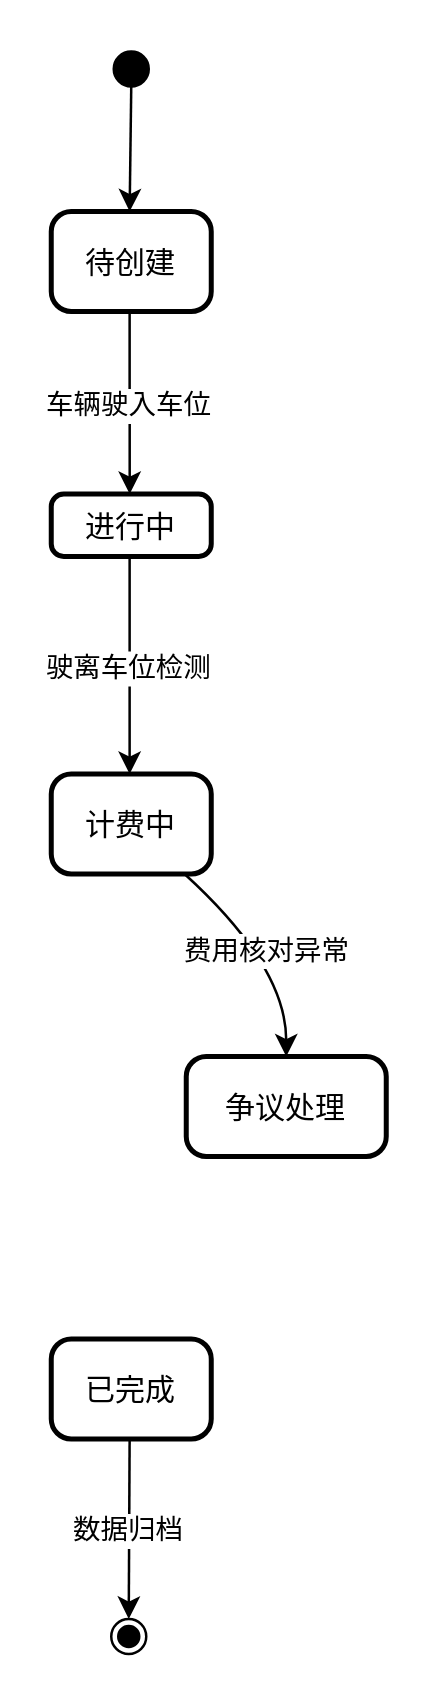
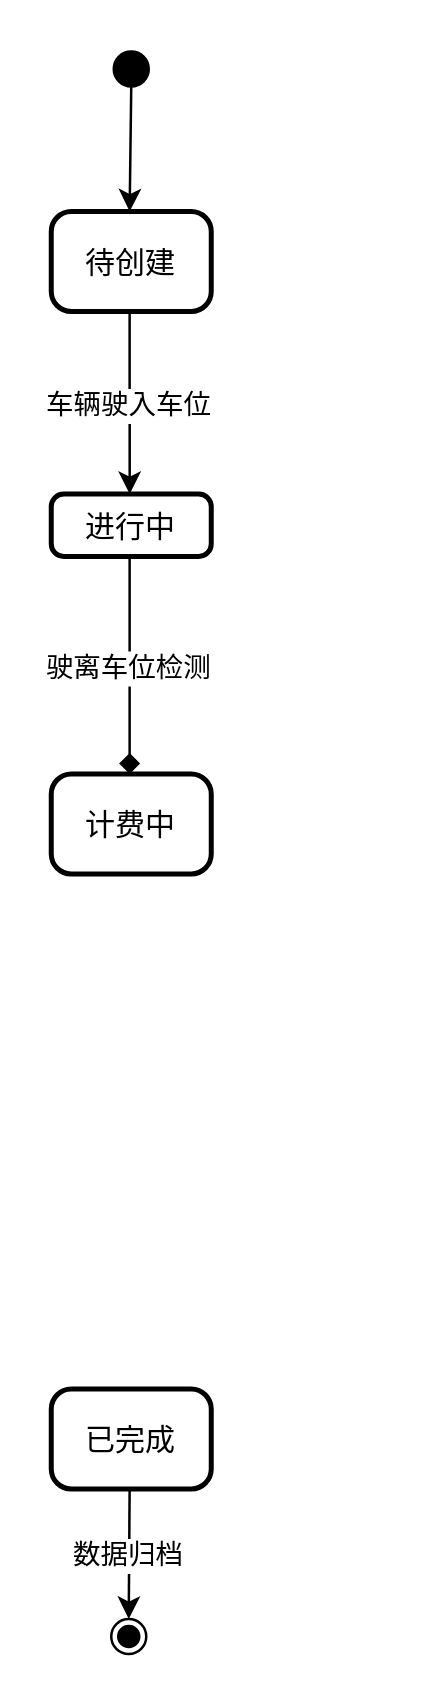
edge "进行中" -> "计费中": arrowhead classic -> diamond
edge "计费中" -> "争议处理": removed, label "费用核对异常"
node "争议处理": removed
node "已完成": moved (131, 1389) -> (131, 1439)
